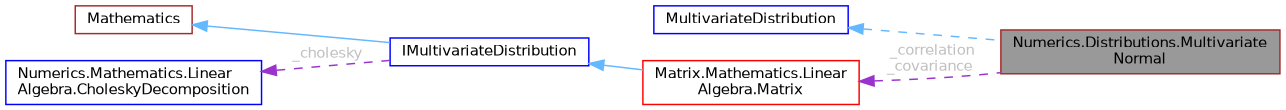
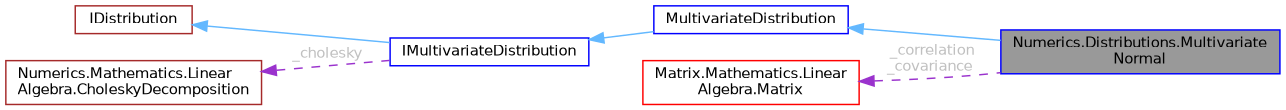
node "Mathematics": label "Mathematics" -> "IDistribution"
edge "Numerics.Distributions.Multivariate Normal" -> "MultivariateDistribution": style dashed -> solid
node "Numerics.Distributions.Multivariate Normal": color brown -> blue
edge "Matrix.Mathematics.Linear Algebra.Matrix" -> "IMultivariateDistribution": now "MultivariateDistribution" -> "IMultivariateDistribution"
node "Numerics.Mathematics.Linear Algebra.CholeskyDecomposition": color blue -> brown
